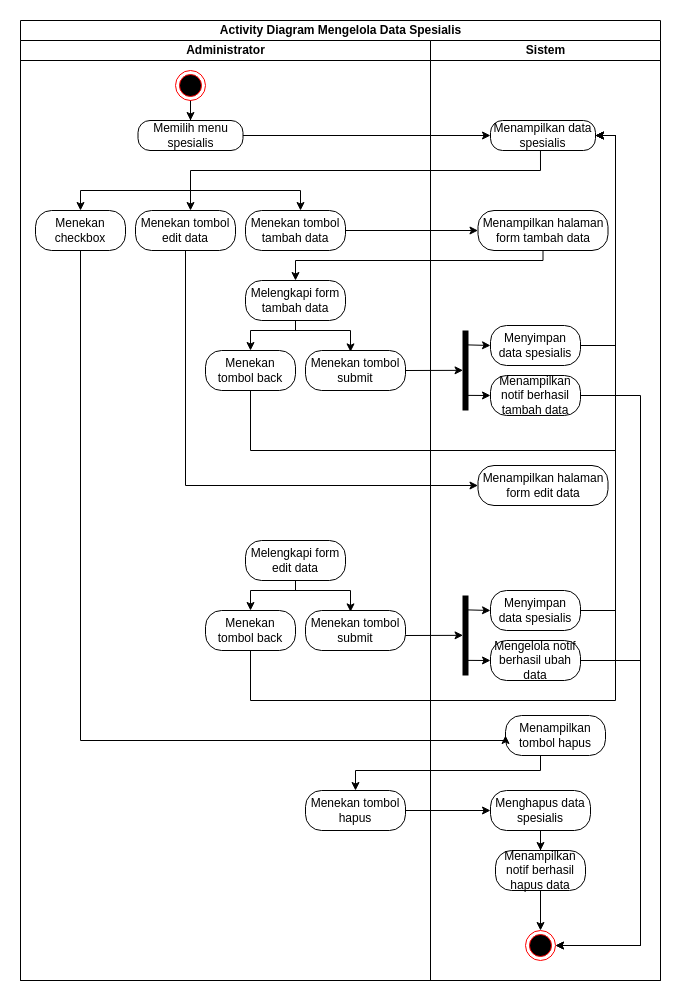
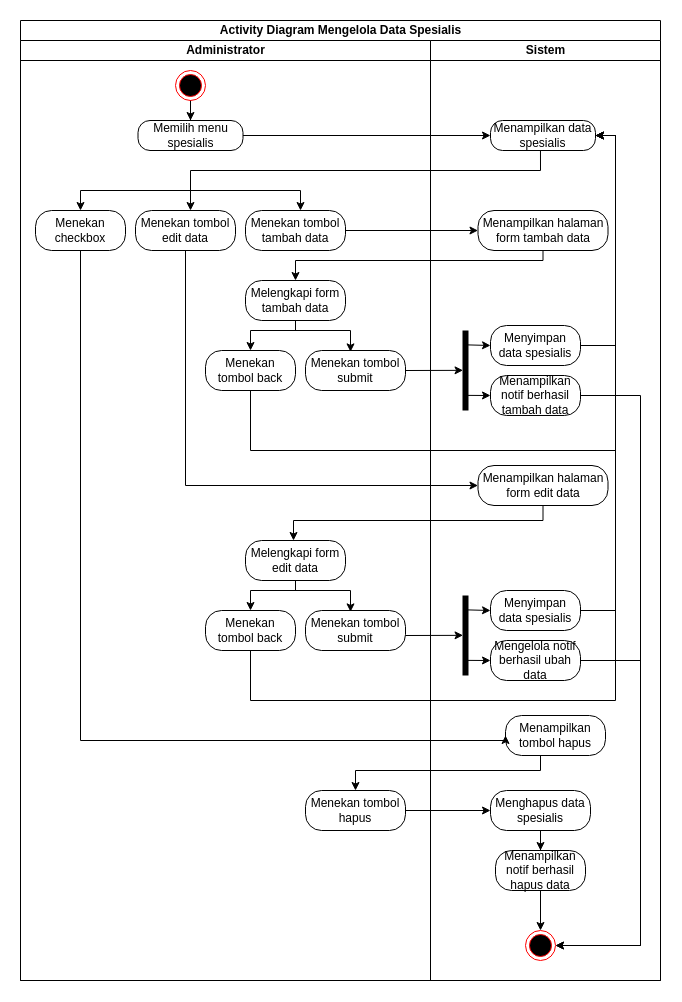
edge "Menampilkan halaman form edit data" -> "Melengkapi form edit data": added
